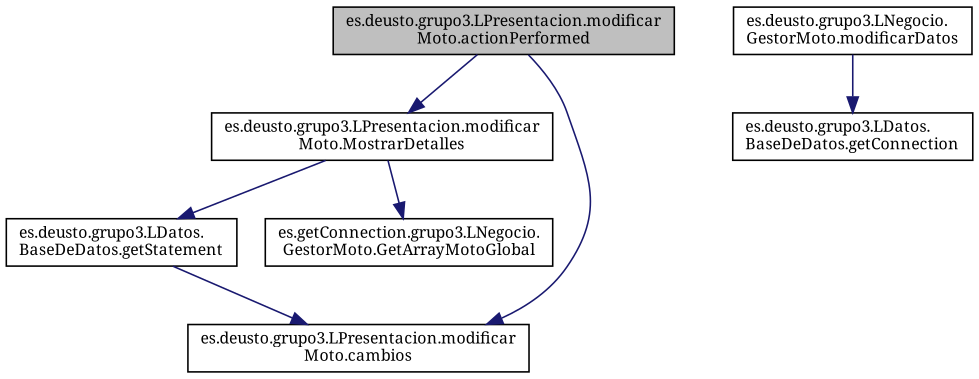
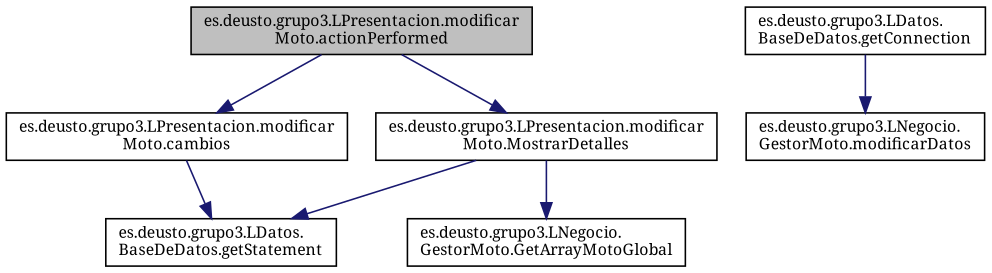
edge "es.deusto.grupo3.LNegocio. GestorMoto.modificarDatos" -> "es.deusto.grupo3.LDatos. BaseDeDatos.getConnection": reversed
node "es.getConnection.grupo3.LNegocio. GestorMoto.GetArrayMotoGlobal": label "es.getConnection.grupo3.LNegocio. GestorMoto.GetArrayMotoGlobal" -> "es.deusto.grupo3.LNegocio. GestorMoto.GetArrayMotoGlobal"
edge "es.deusto.grupo3.LDatos. BaseDeDatos.getStatement" -> "es.deusto.grupo3.LPresentacion.modificar Moto.cambios": reversed
